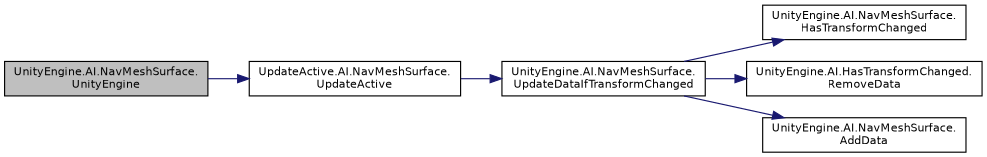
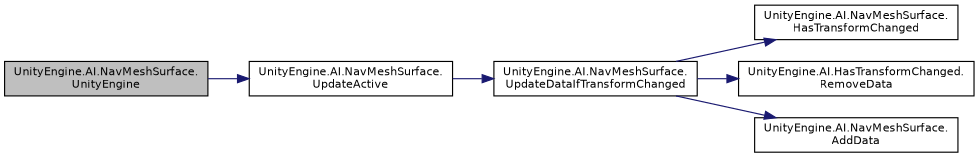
node "UpdateActive.AI.NavMeshSurface. UpdateActive": label "UpdateActive.AI.NavMeshSurface. UpdateActive" -> "UnityEngine.AI.NavMeshSurface. UpdateActive"
